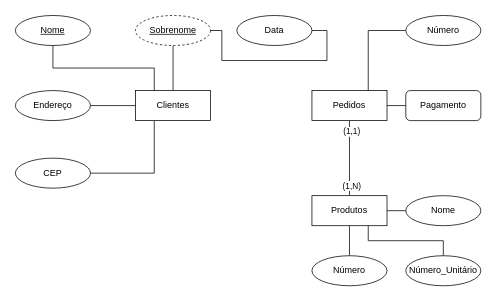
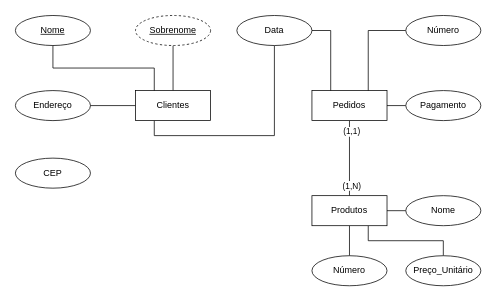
edge "Sobrenome" -- "Data": now "Pedidos" -- "Data"
node "Pagamento": shape rounded rectangle -> ellipse
edge "Clientes" -- "CEP": now "Clientes" -- "Data"
node "Número_Unitário": label "Número_Unitário" -> "Preço_Unitário"
